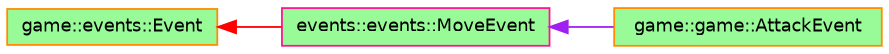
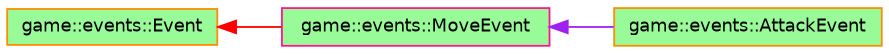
node "events::events::MoveEvent": label "events::events::MoveEvent" -> "game::events::MoveEvent"
node "game::game::AttackEvent": label "game::game::AttackEvent" -> "game::events::AttackEvent"
